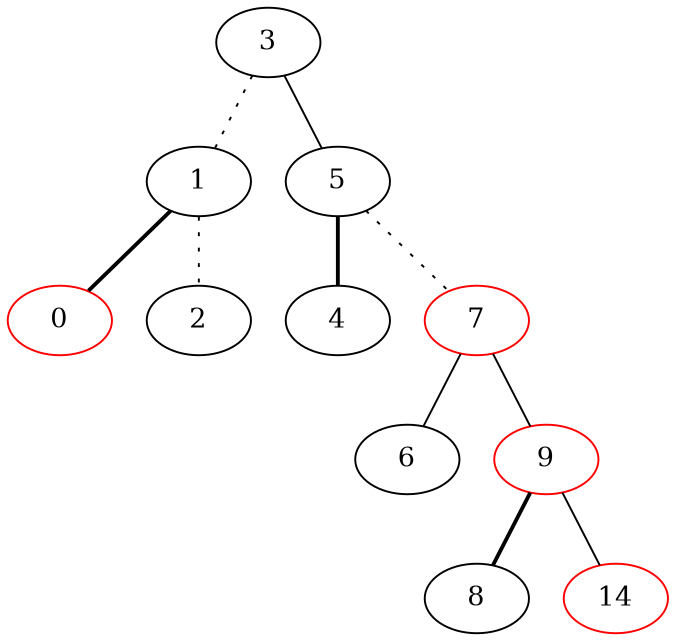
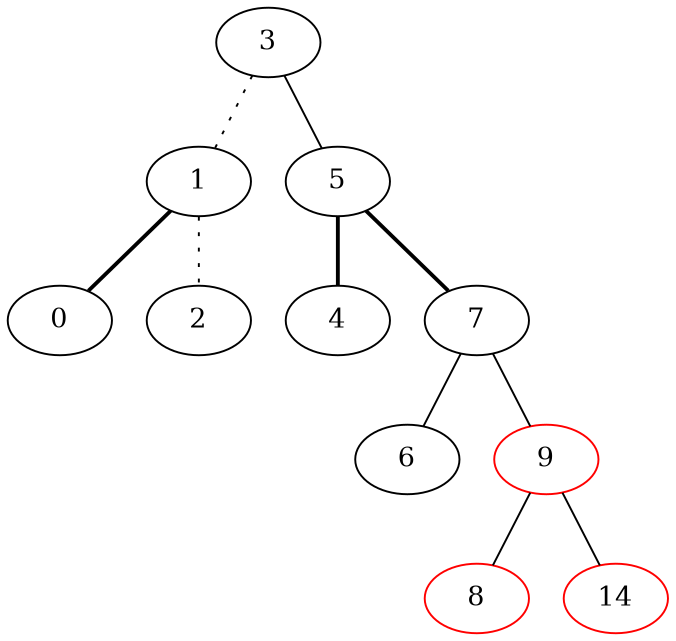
edge "5" -- "7": style dotted -> bold
node "0": color red -> black
node "7": color red -> black
edge "9" -- "8": style bold -> solid
node "8": color black -> red
